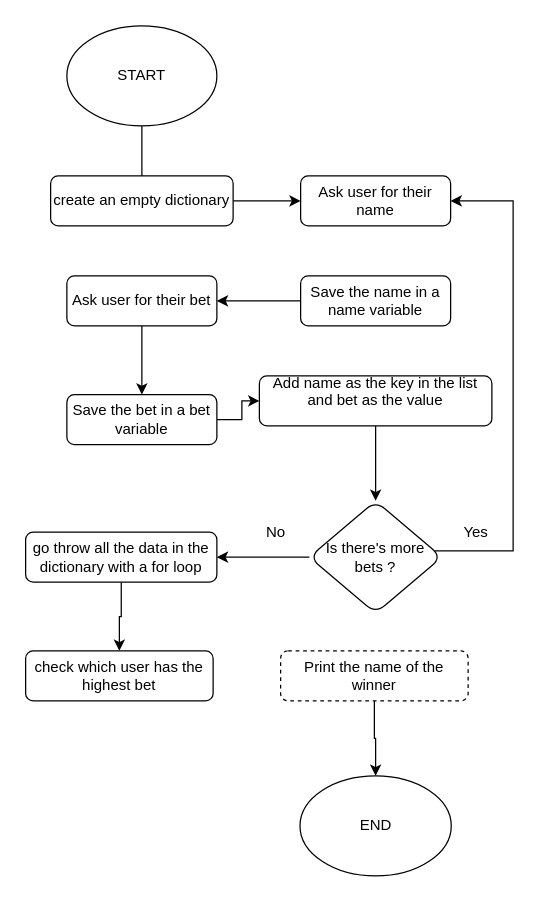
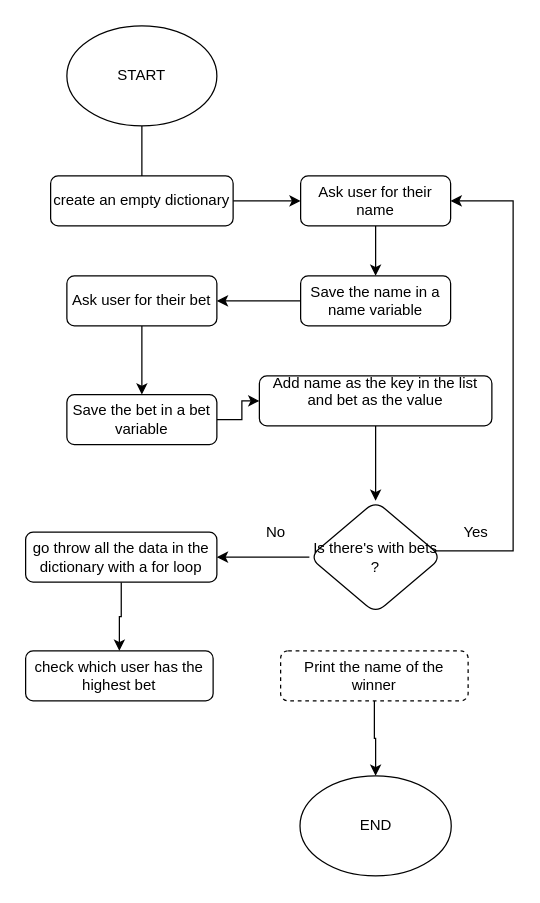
edge "Ask user for their name" -> "Save the name in a name variable": added
node "Is there's more bets ?": label "Is there's more bets ?" -> "Is there's with bets ?"
